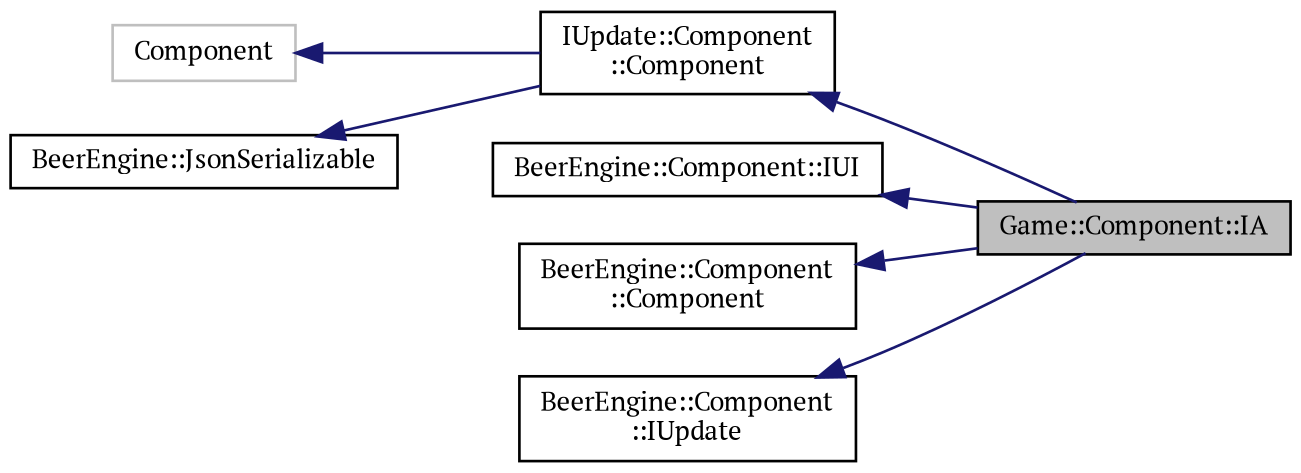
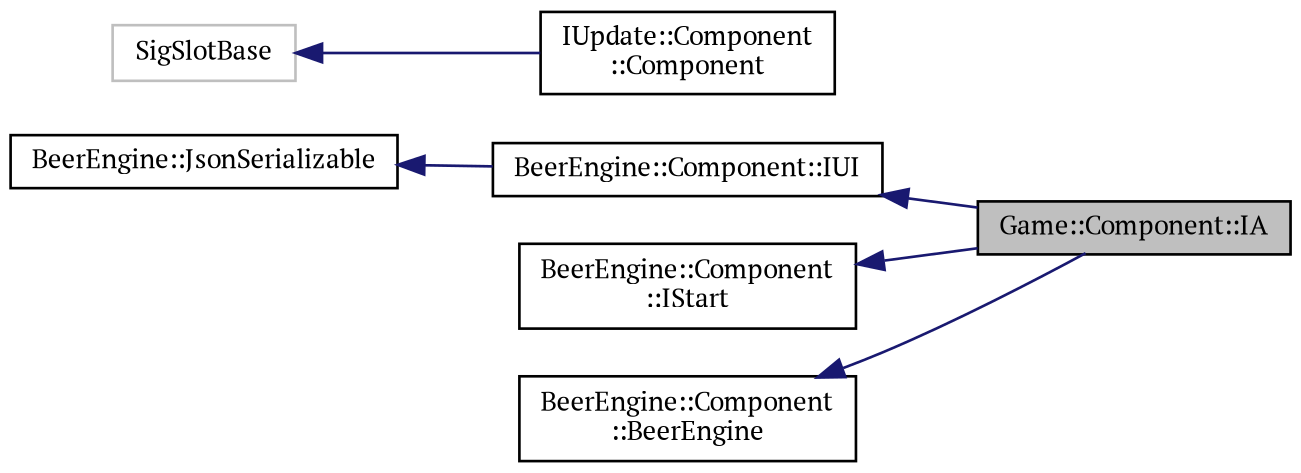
node "Component": label "Component" -> "SigSlotBase"
edge "IUpdate::Component ::Component" -> "BeerEngine::JsonSerializable": now "BeerEngine::Component::IUI" -> "BeerEngine::JsonSerializable"
edge "Game::Component::IA" -> "IUpdate::Component ::Component": removed
node "BeerEngine::Component ::Component": label "BeerEngine::Component ::Component" -> "BeerEngine::Component ::IStart"
node "BeerEngine::Component ::IUpdate": label "BeerEngine::Component ::IUpdate" -> "BeerEngine::Component ::BeerEngine"
